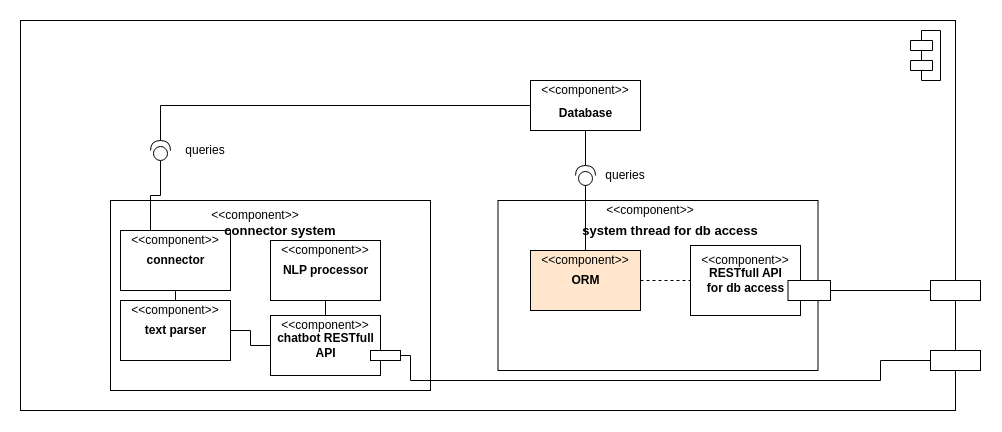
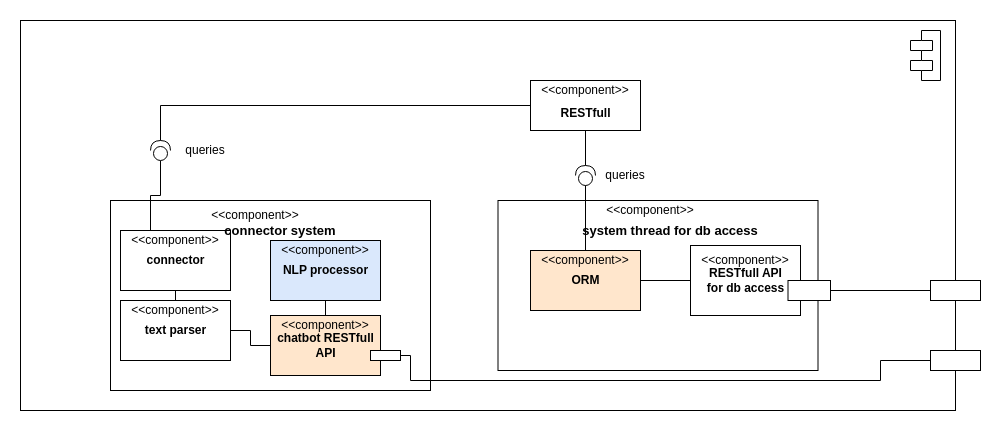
node "Database": label "Database" -> "RESTfull"
node "NLP processor": fillcolor #ffffff -> #dae8fc
edge "ORM" -- "RESTfull API for db access": style dashed -> solid
node "chatbot RESTfull API": fillcolor #ffffff -> #ffe6cc
